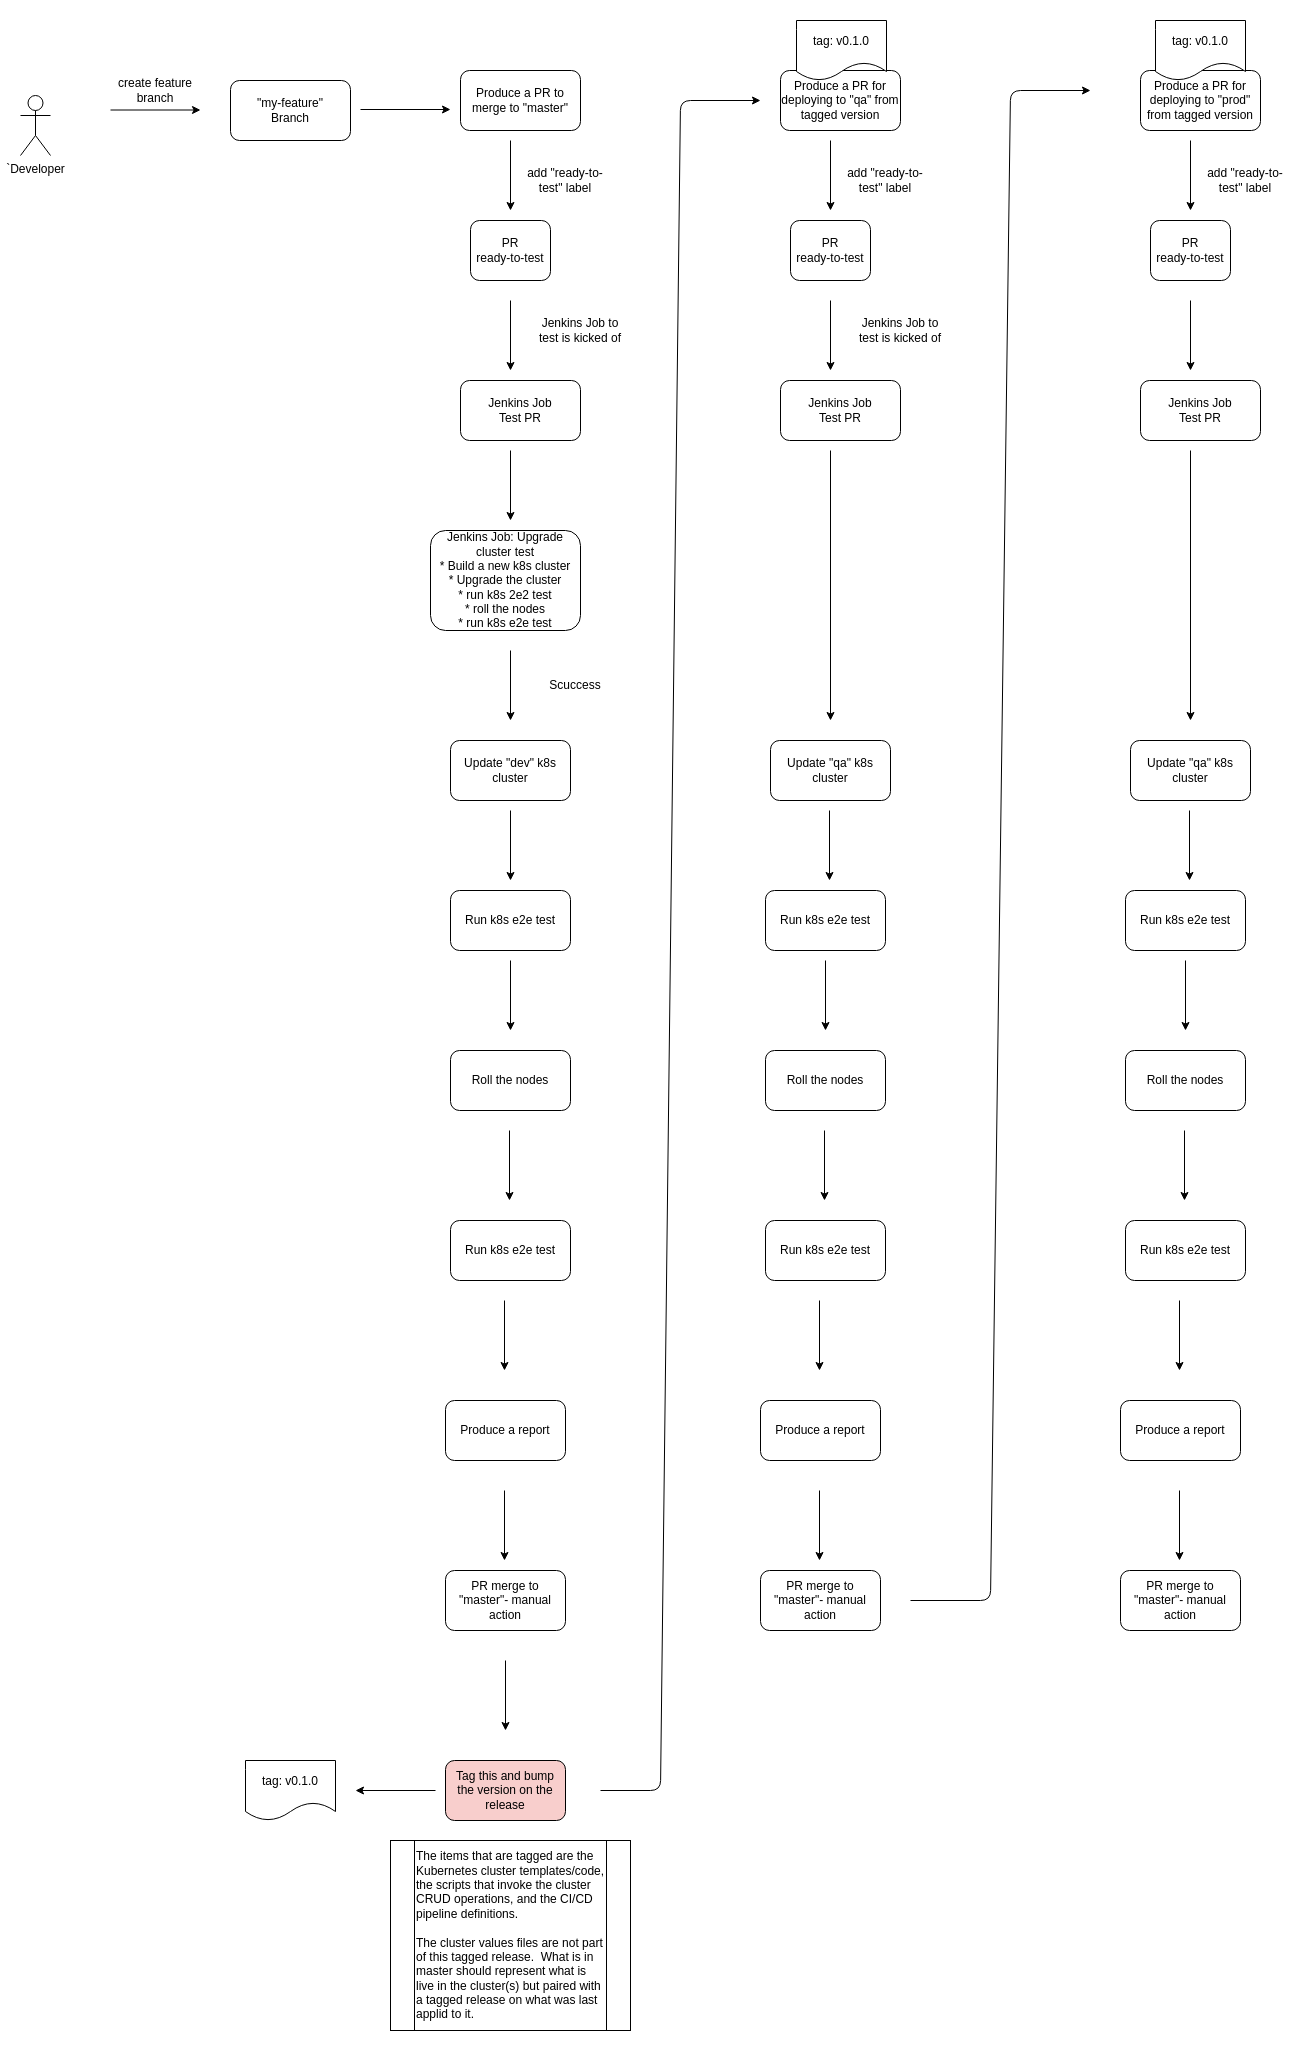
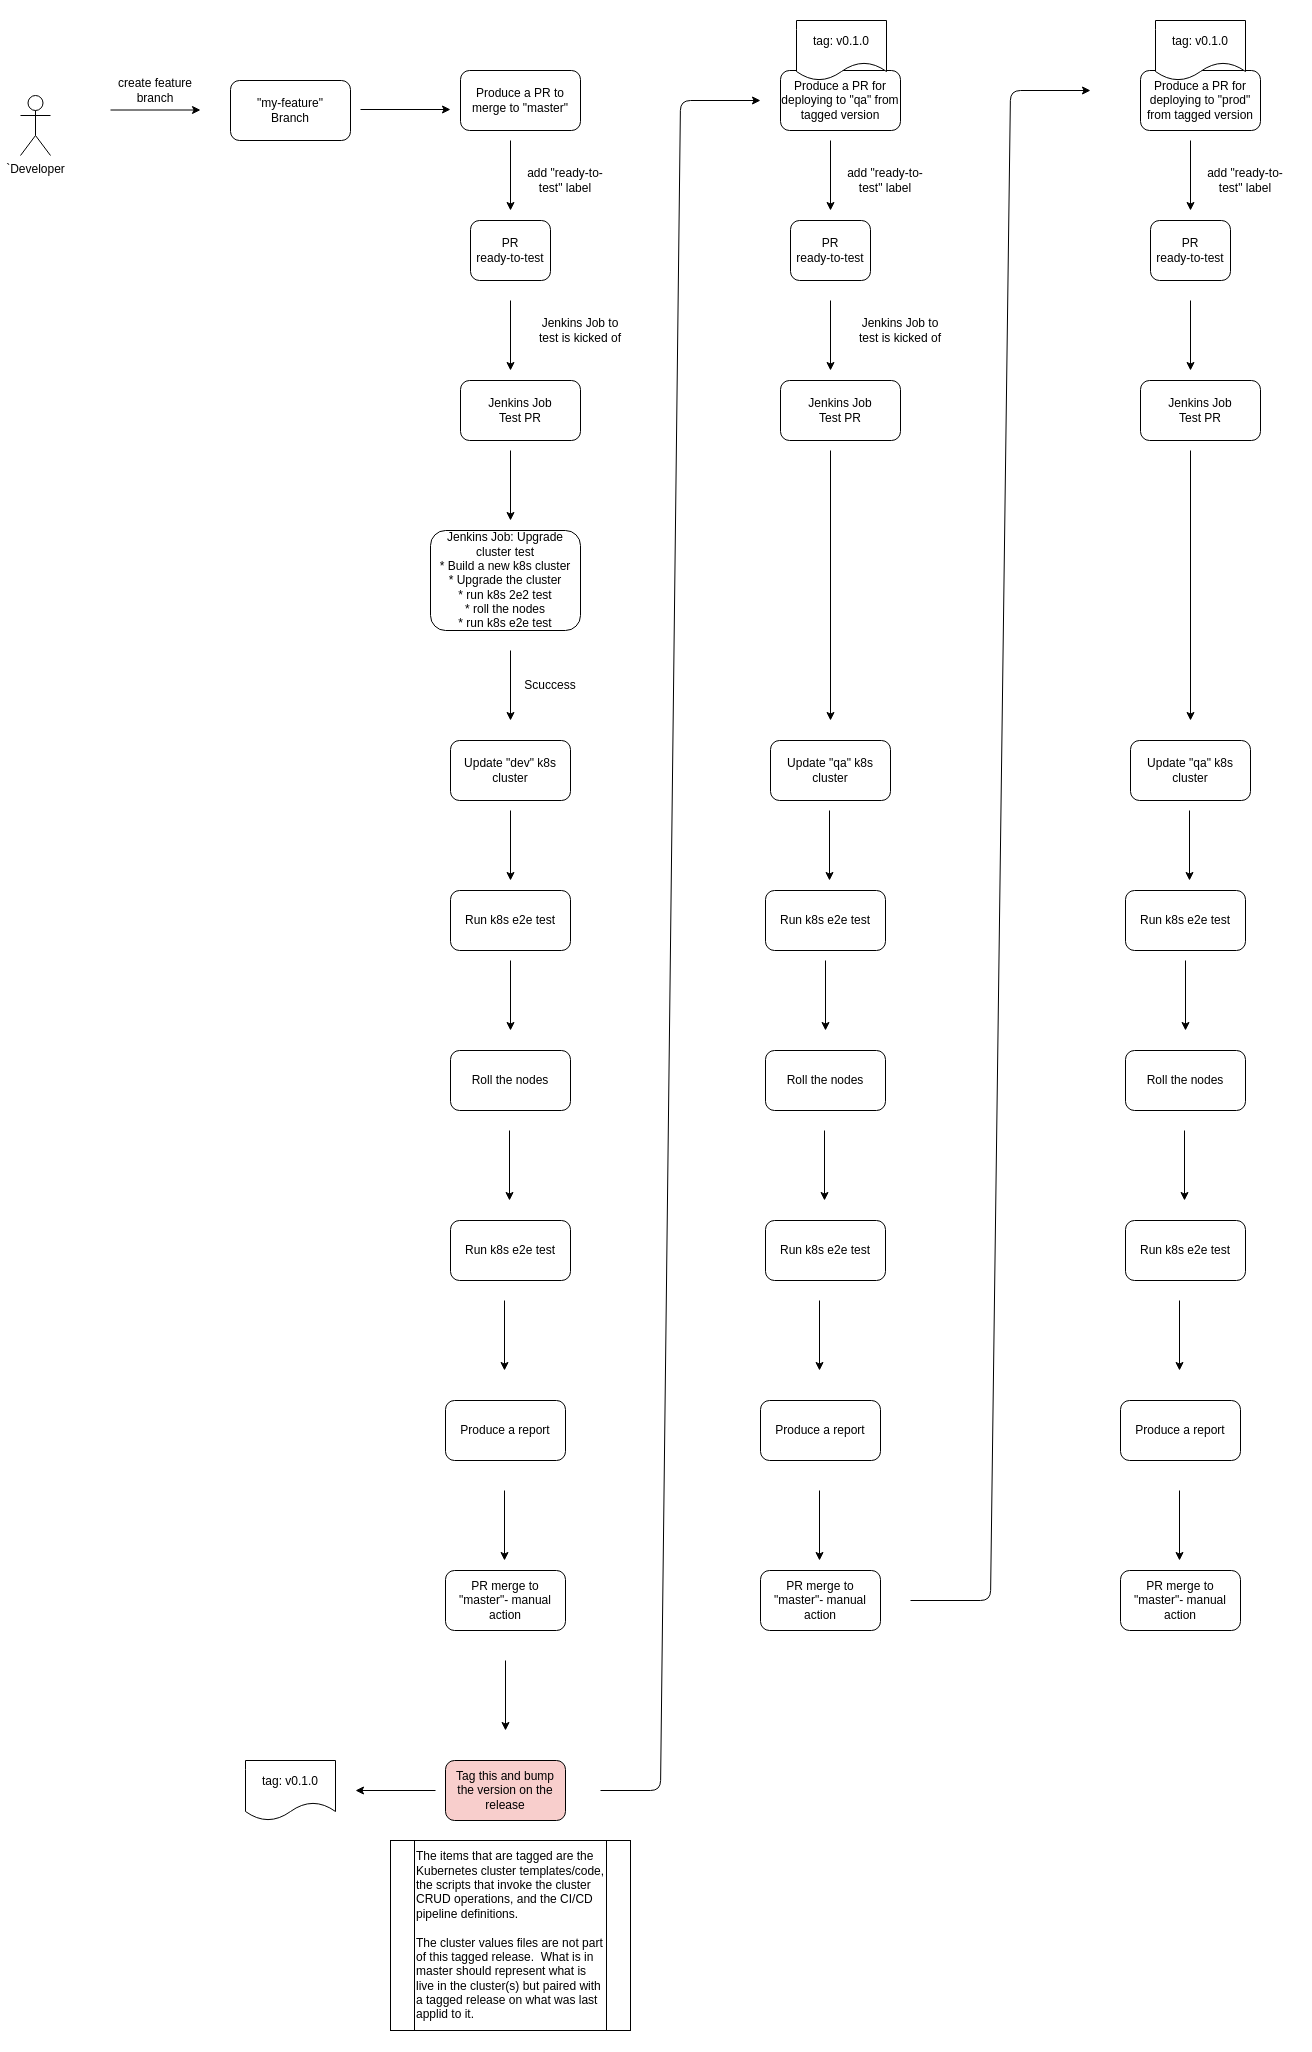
node "Scuccess": moved (576, 686) -> (551, 686)
